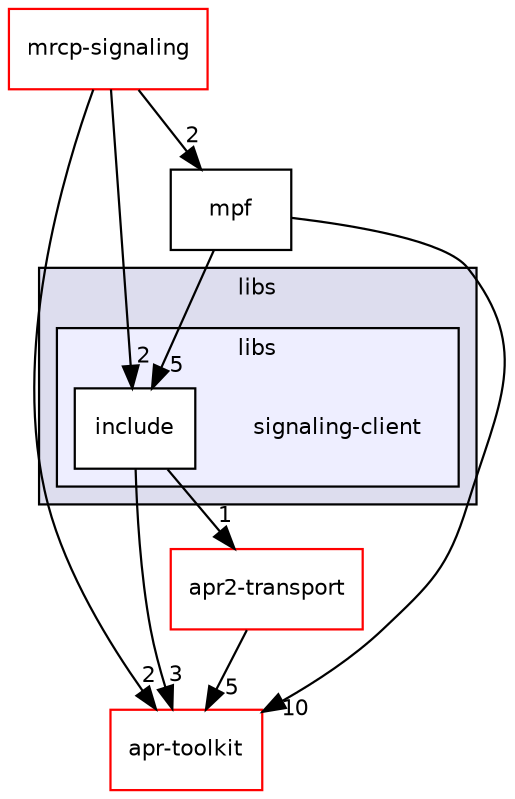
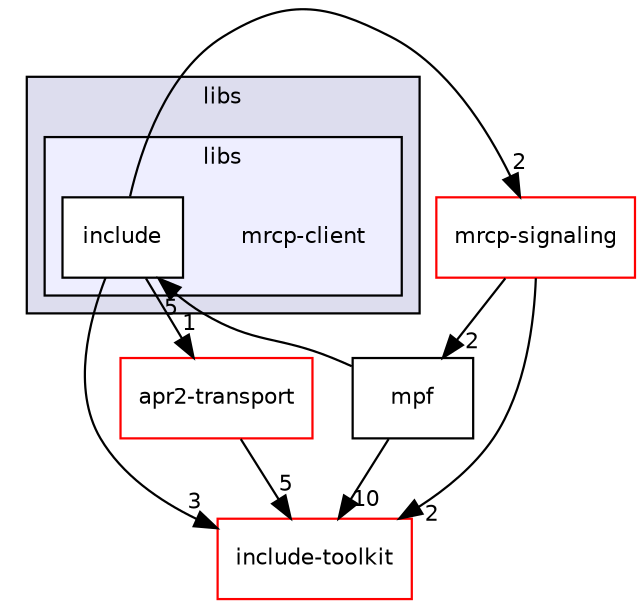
edge "mrcp-signaling" -> "include": reversed
node "signaling-client": label "signaling-client" -> "mrcp-client"
node "apr-toolkit": label "apr-toolkit" -> "include-toolkit"
